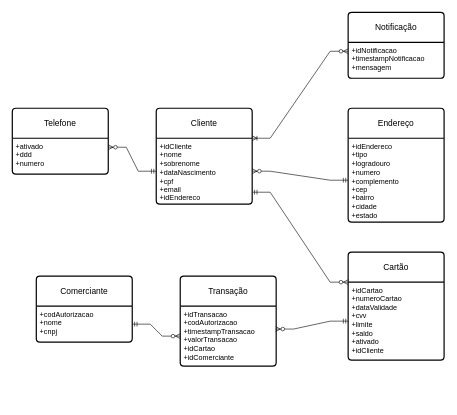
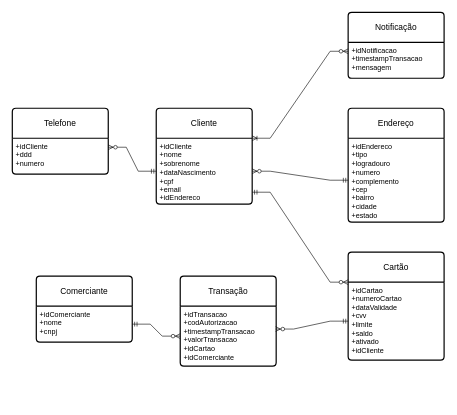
node "+idNotificacao +timestampNotificacao +mensagem": label "+idNotificacao +timestampNotificacao +mensagem" -> "+idNotificacao +timestampTransacao +mensagem"
node "+ativado +ddd +numero": label "+ativado +ddd +numero" -> "+idCliente +ddd +numero"
node "+codAutorizacao +nome +cnpj": label "+codAutorizacao +nome +cnpj" -> "+idComerciante +nome +cnpj"
